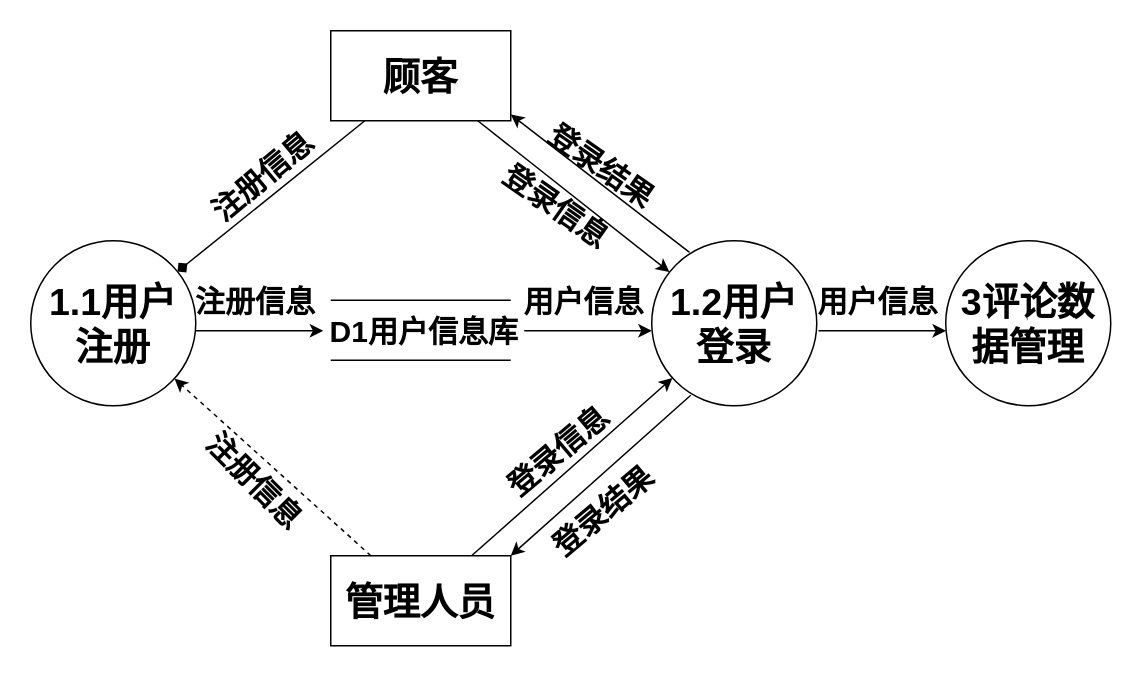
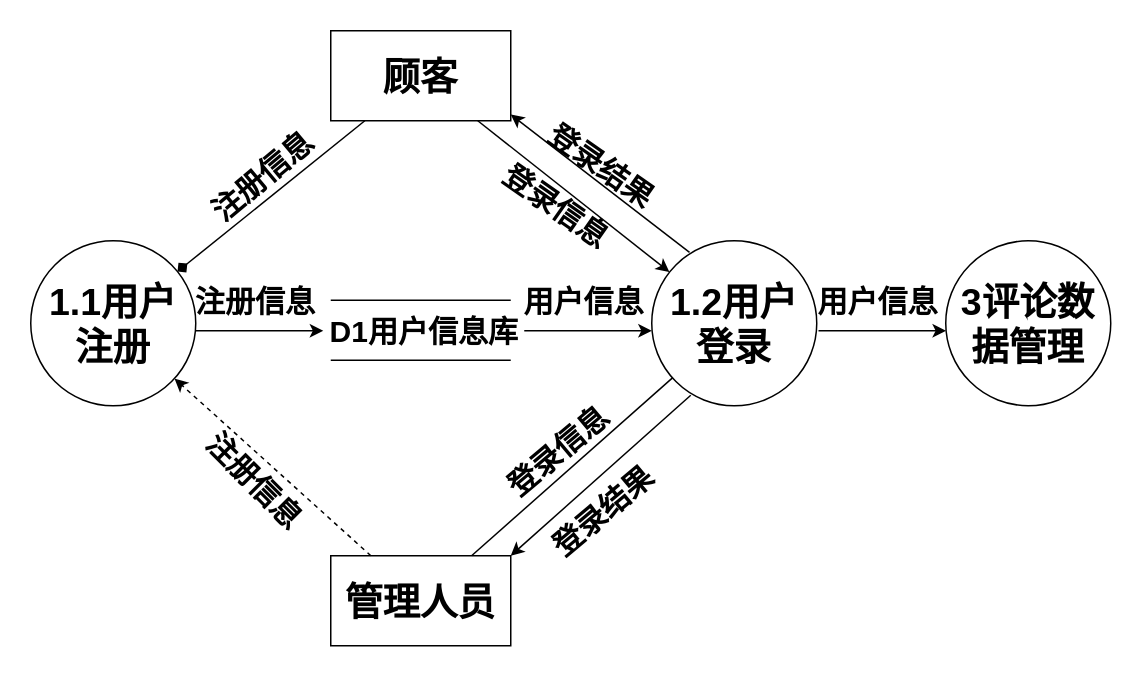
edge "管理人员" -> "1.2用户登录": arrowhead classic -> none
